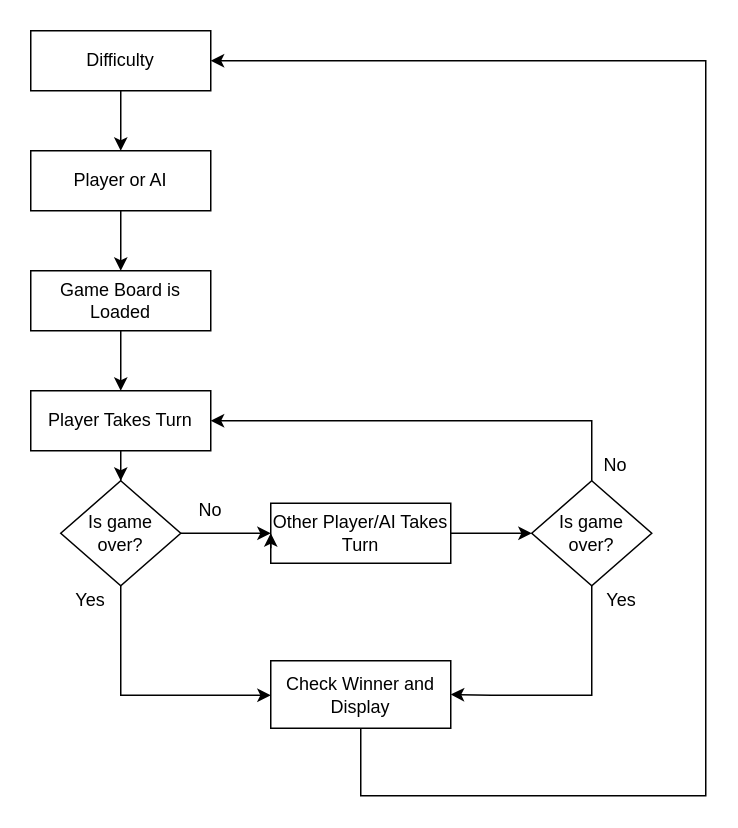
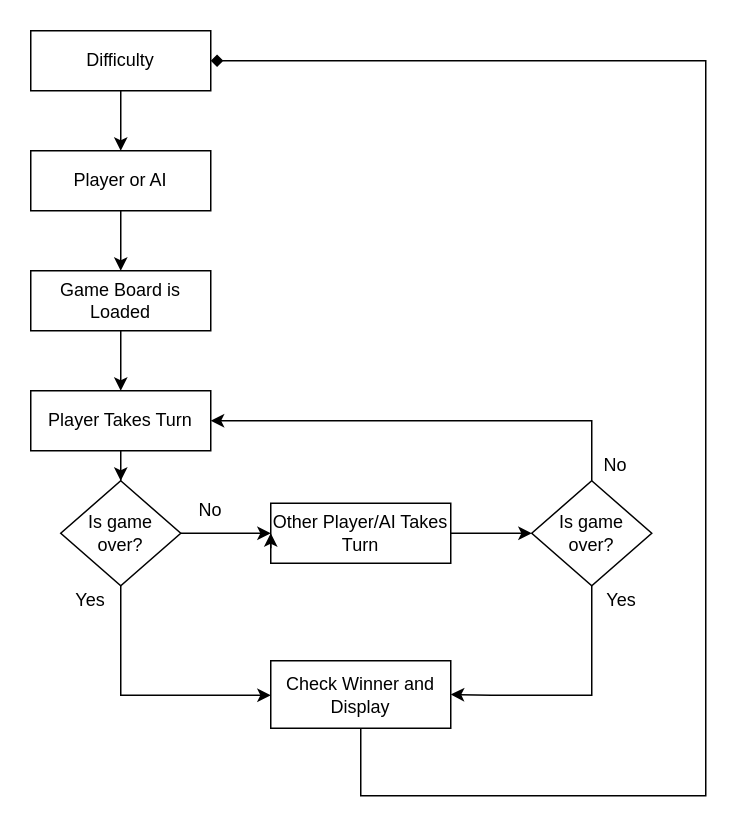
edge "Check Winner and Display" -> "Difficulty": arrowhead classic -> diamond
